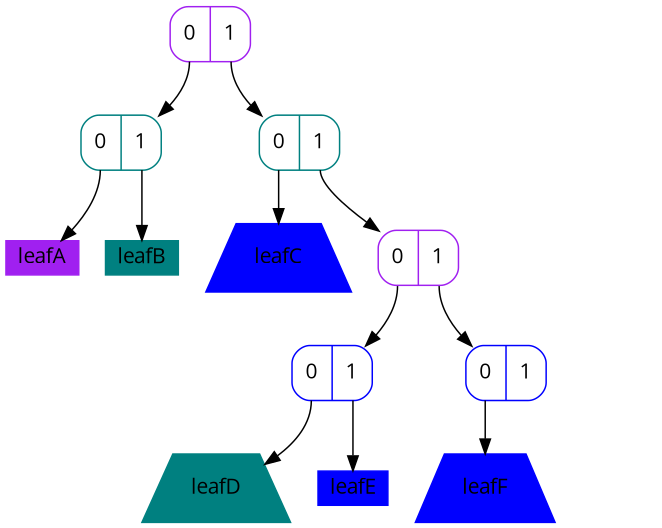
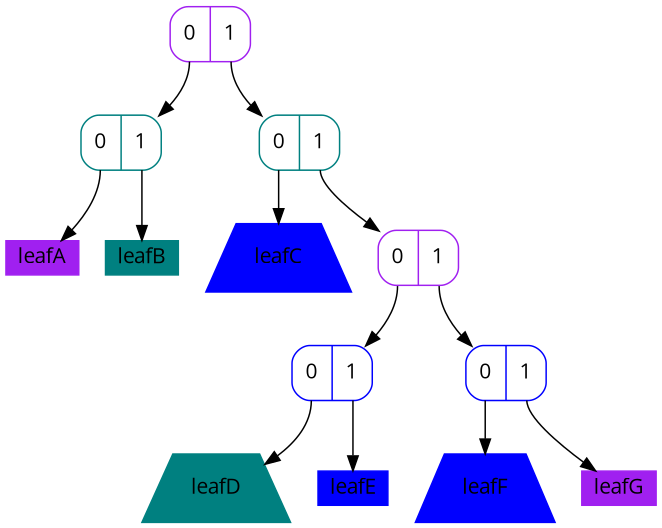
node "leafG": added
